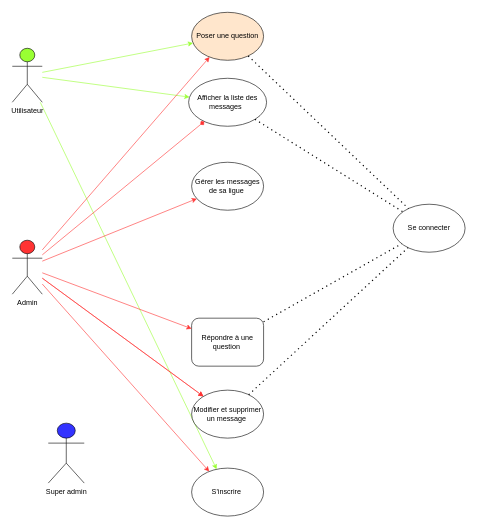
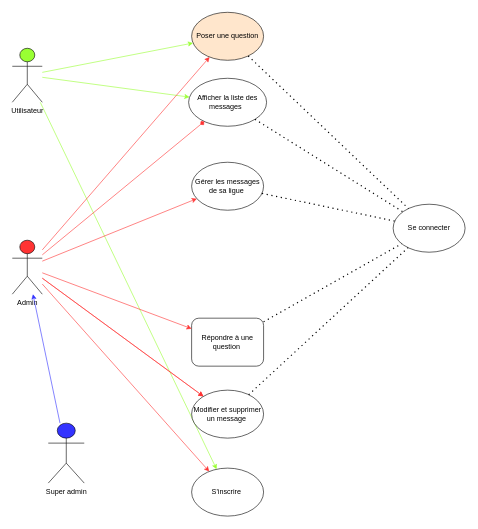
edge "Gérer les messages de sa ligue" -- "Se connecter": added
edge "Super admin" -> "Admin": added
